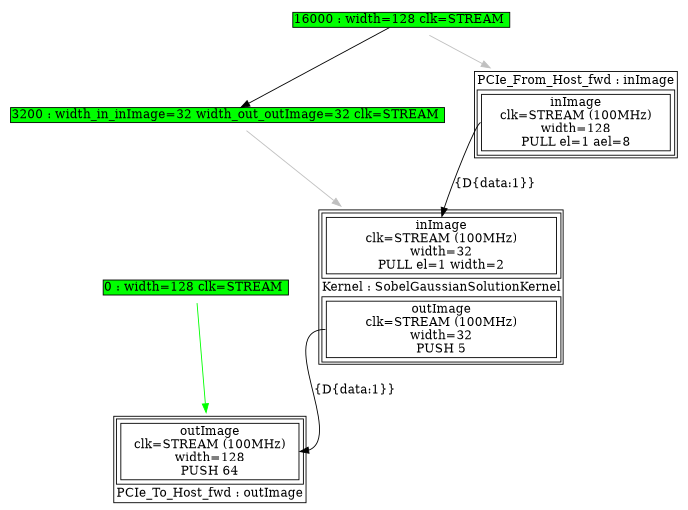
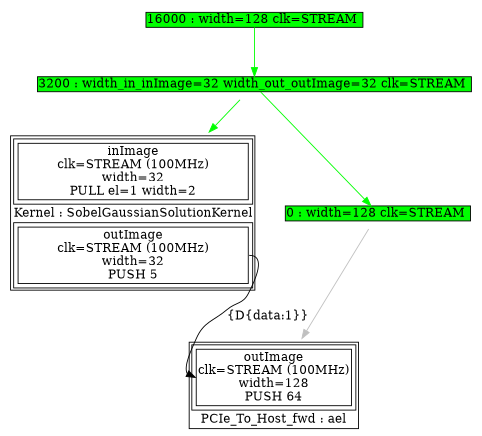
edge "16000 : width=128 clk=STREAM" -> "3200 : width_in_inImage=32 width_out_outImage=32 clk=STREAM": color black -> green
node "PCIe_From_Host_fwd : inImage": removed
edge "3200 : width_in_inImage=32 width_out_outImage=32 clk=STREAM" -> "0 : width=128 clk=STREAM": added
edge "3200 : width_in_inImage=32 width_out_outImage=32 clk=STREAM" -> "inImage": color gray -> green
edge "0 : width=128 clk=STREAM" -> "outImage": color green -> gray
node "outImage": text "PCIe_To_Host_fwd : outImage" -> "PCIe_To_Host_fwd : ael"
